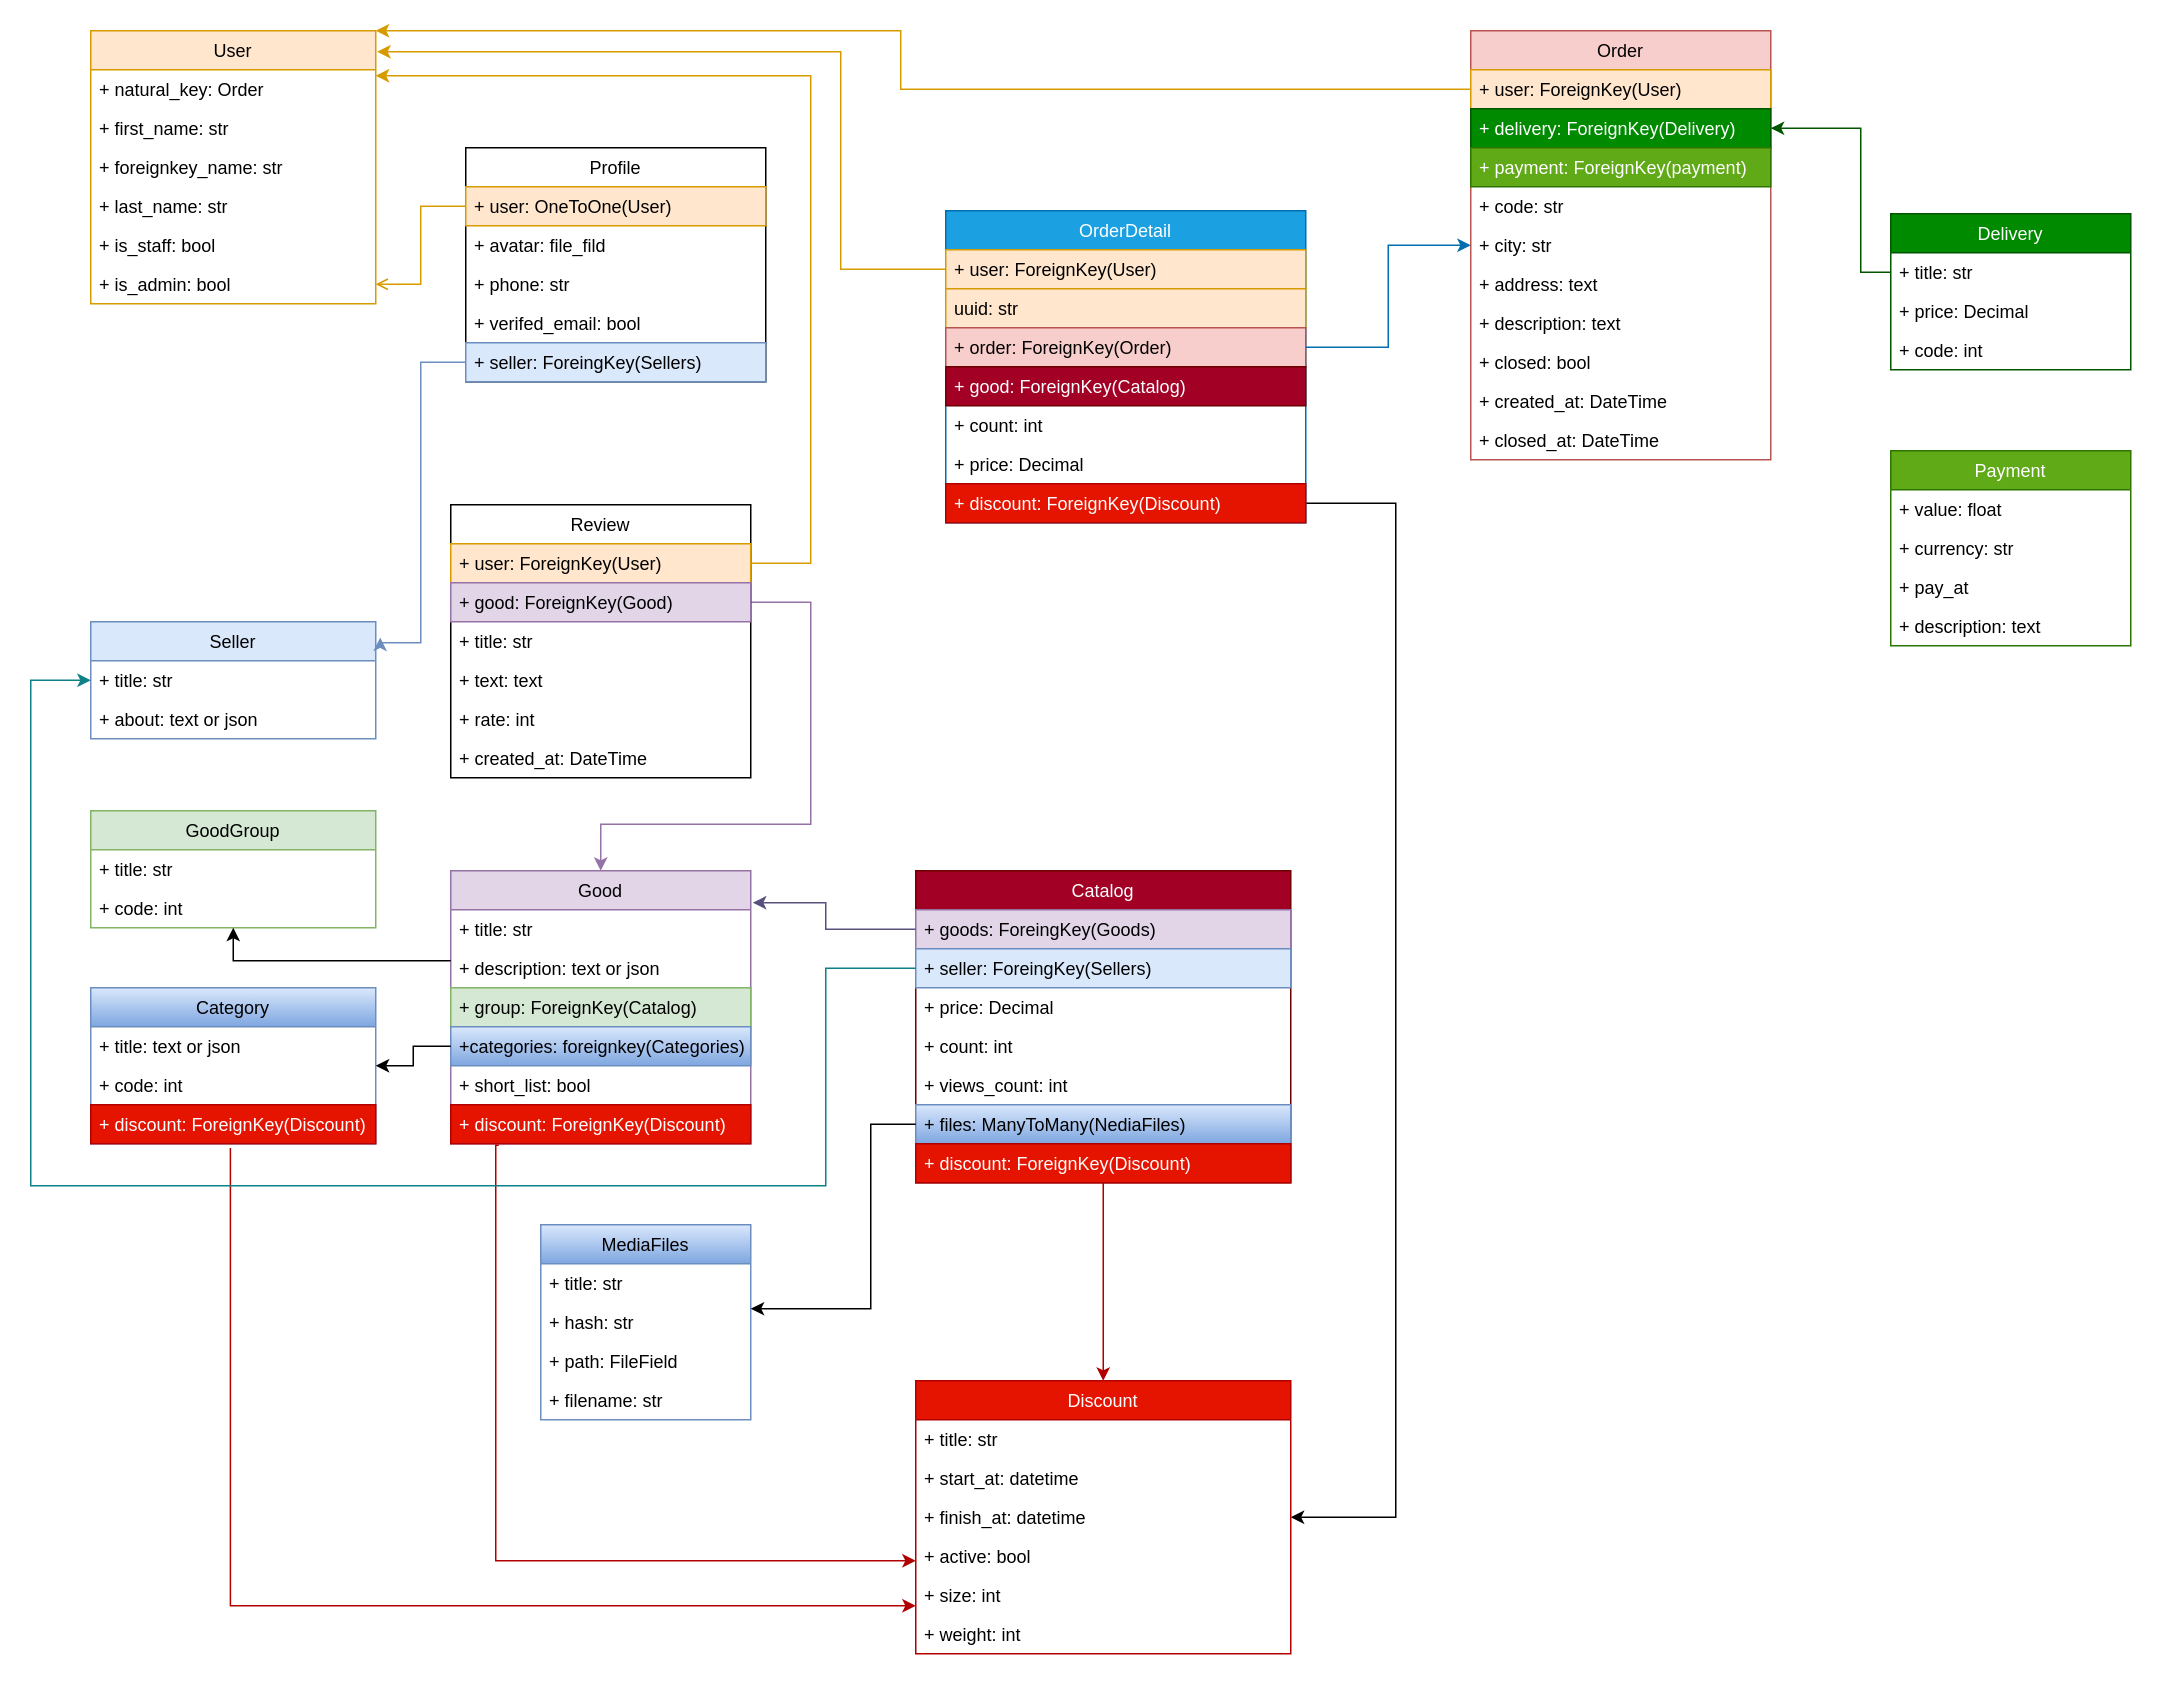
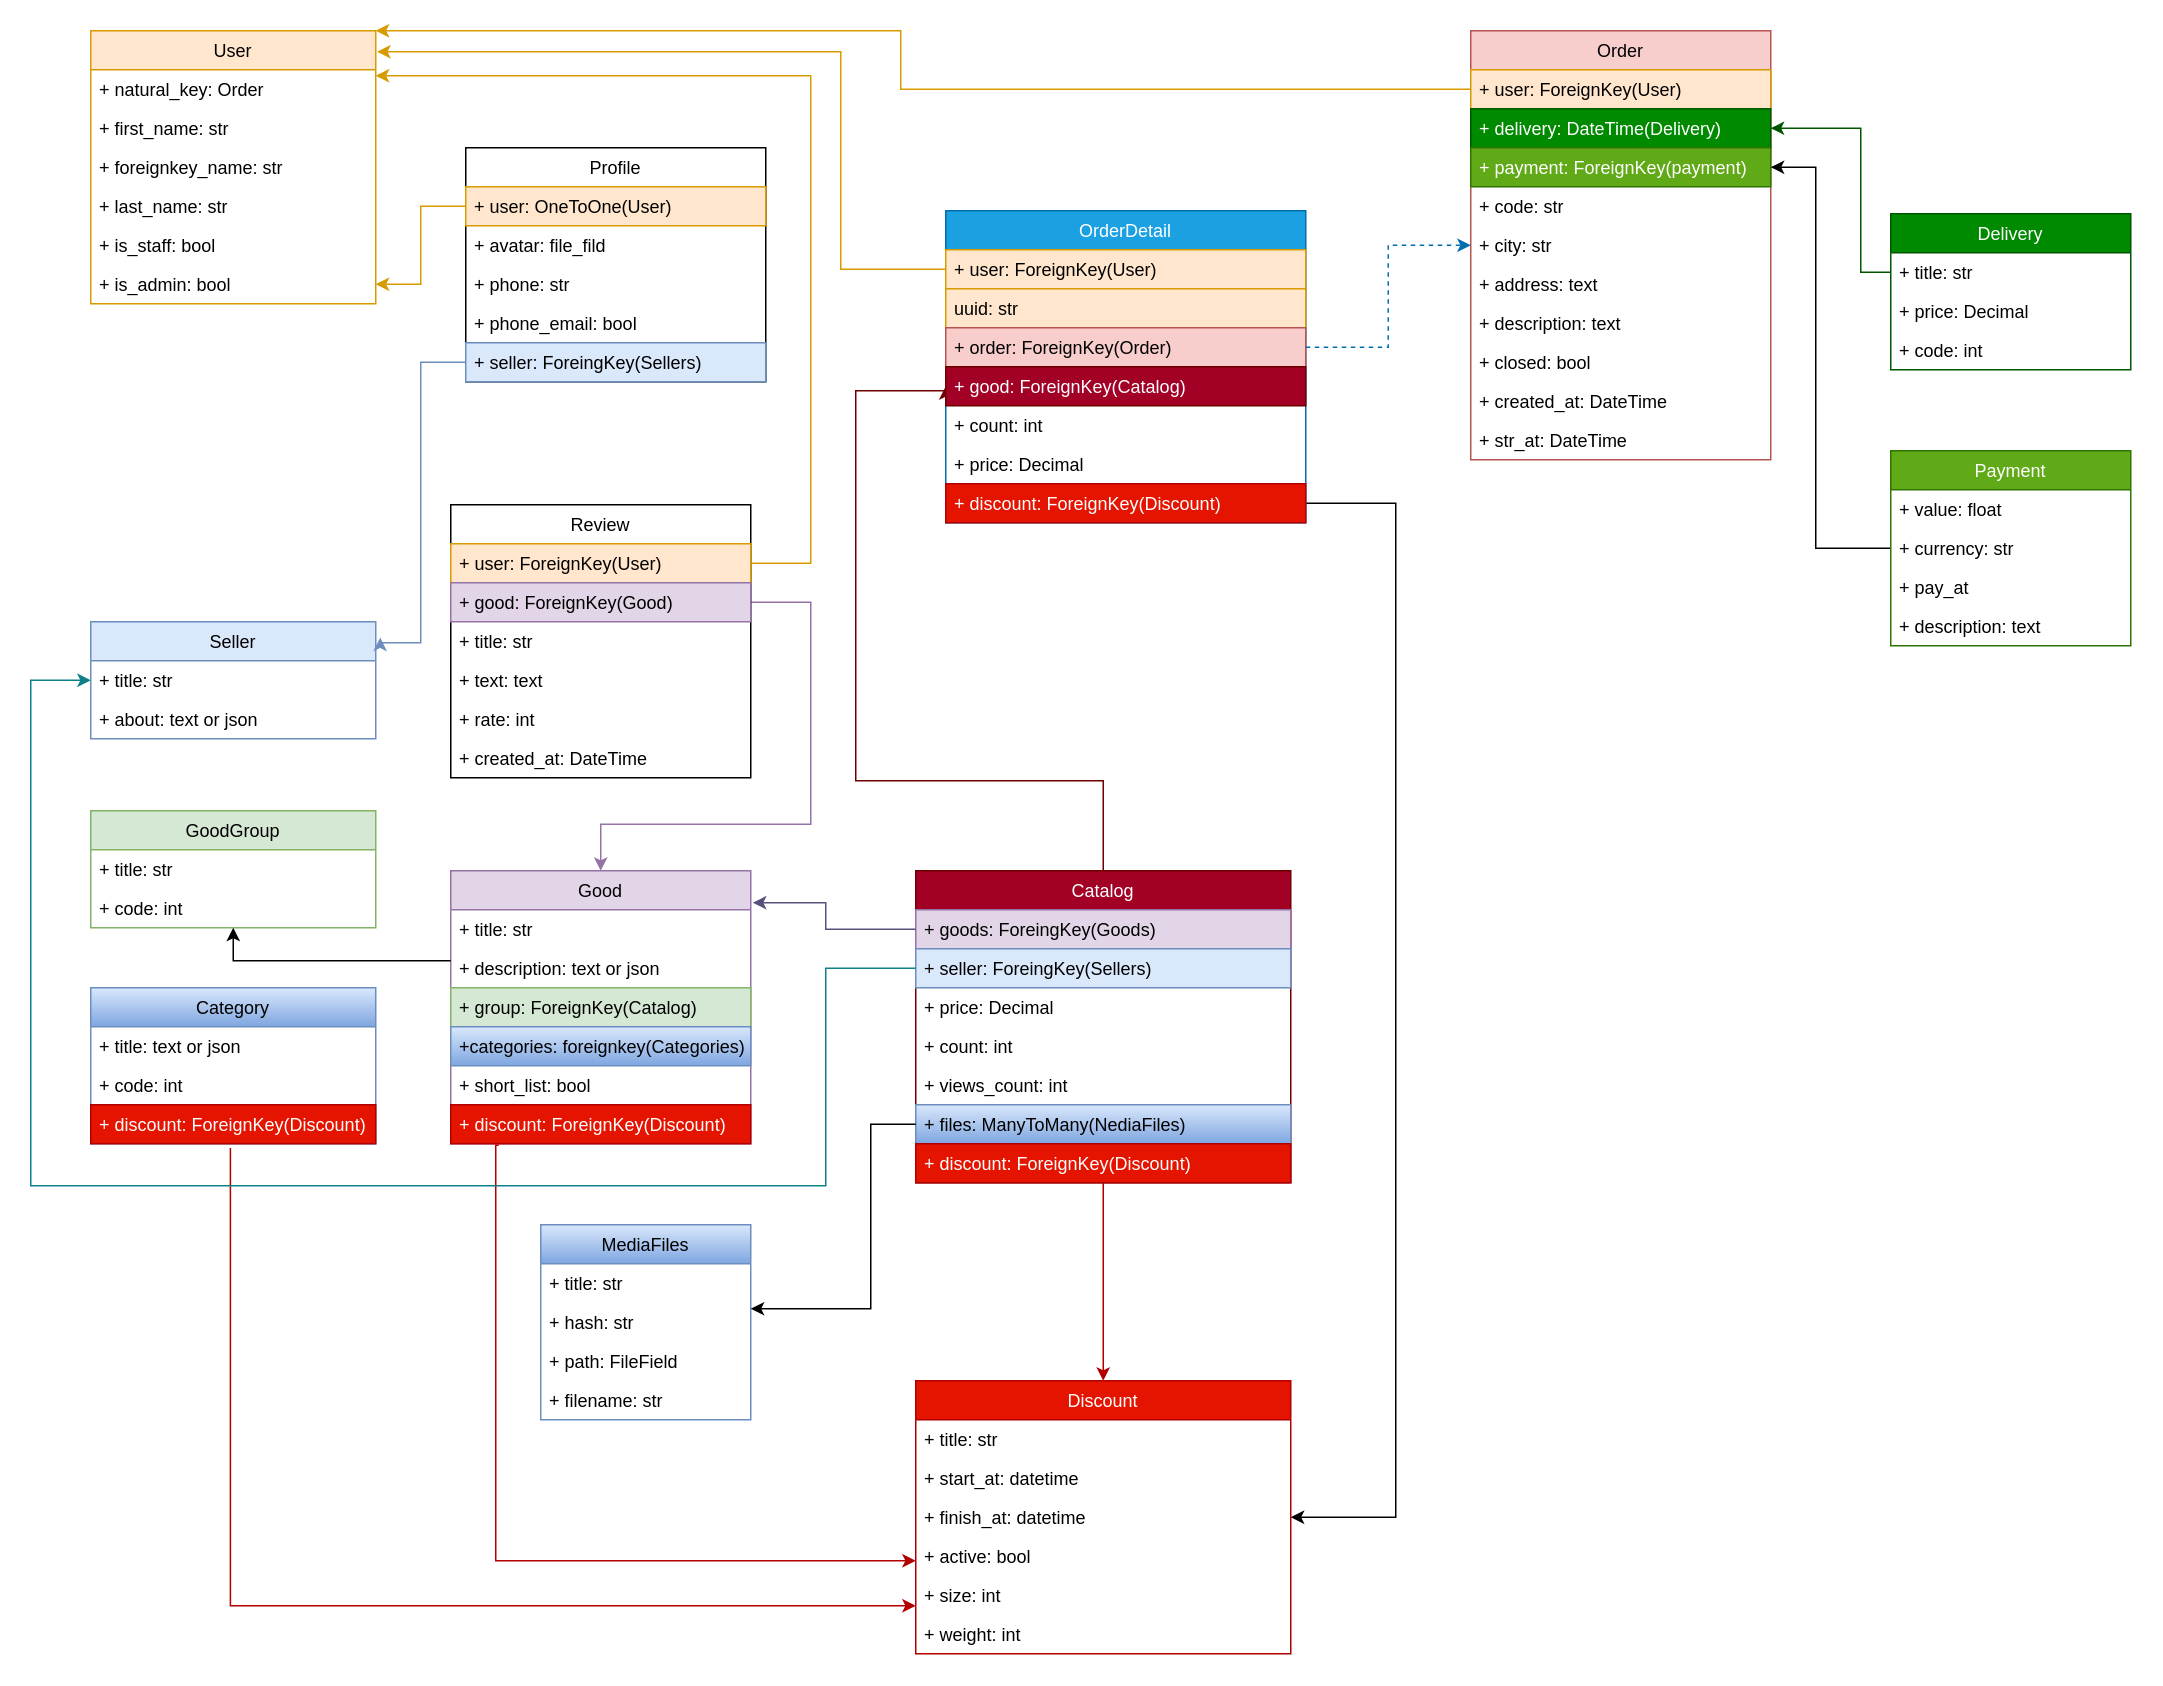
node "+ delivery: ForeignKey(Delivery)": label "+ delivery: ForeignKey(Delivery)" -> "+ delivery: DateTime(Delivery)"
edge "+ user: OneToOne(User)" -> "+ is_admin: bool": arrowhead open -> classic
edge "+ order: ForeignKey(Order)" -> "Order": style solid -> dashed
node "+ verifed_email: bool": label "+ verifed_email: bool" -> "+ phone_email: bool"
edge "+ currency: str" -> "+ payment: ForeignKey(payment)": added
node "+ closed_at: DateTime": label "+ closed_at: DateTime" -> "+ str_at: DateTime"
edge "Catalog" -> "+ good: ForeignKey(Catalog)": added
edge "+categories: foreignkey(Categories)" -> "Category": removed
